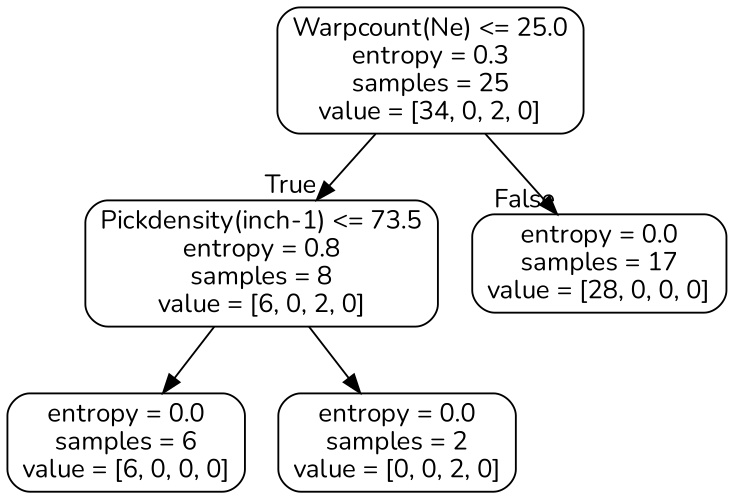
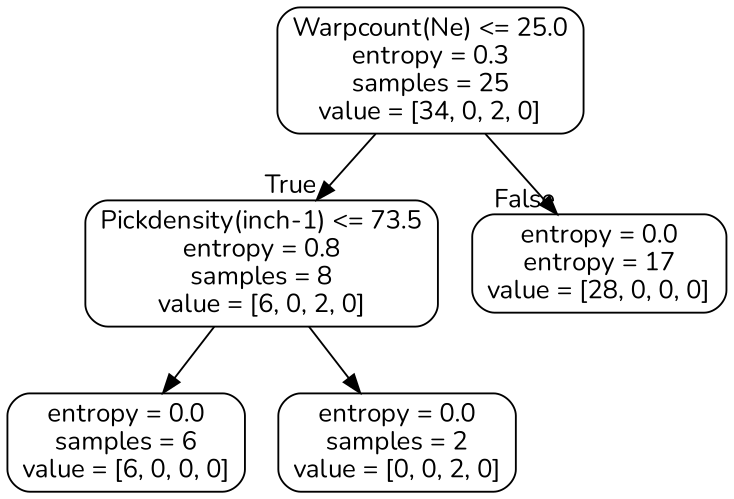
node "entropy = 0.0 samples = 17 value = [28, 0, 0, 0]": label "entropy = 0.0 samples = 17 value = [28, 0, 0, 0]" -> "entropy = 0.0 entropy = 17 value = [28, 0, 0, 0]"
